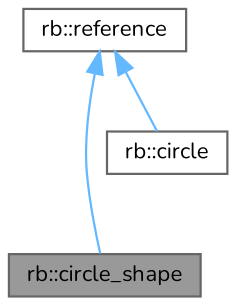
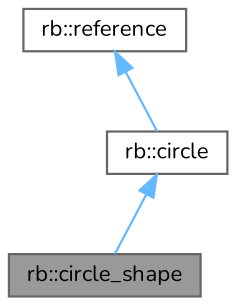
edge "rb::circle_shape" -> "rb::reference": now "rb::circle_shape" -> "rb::circle"
